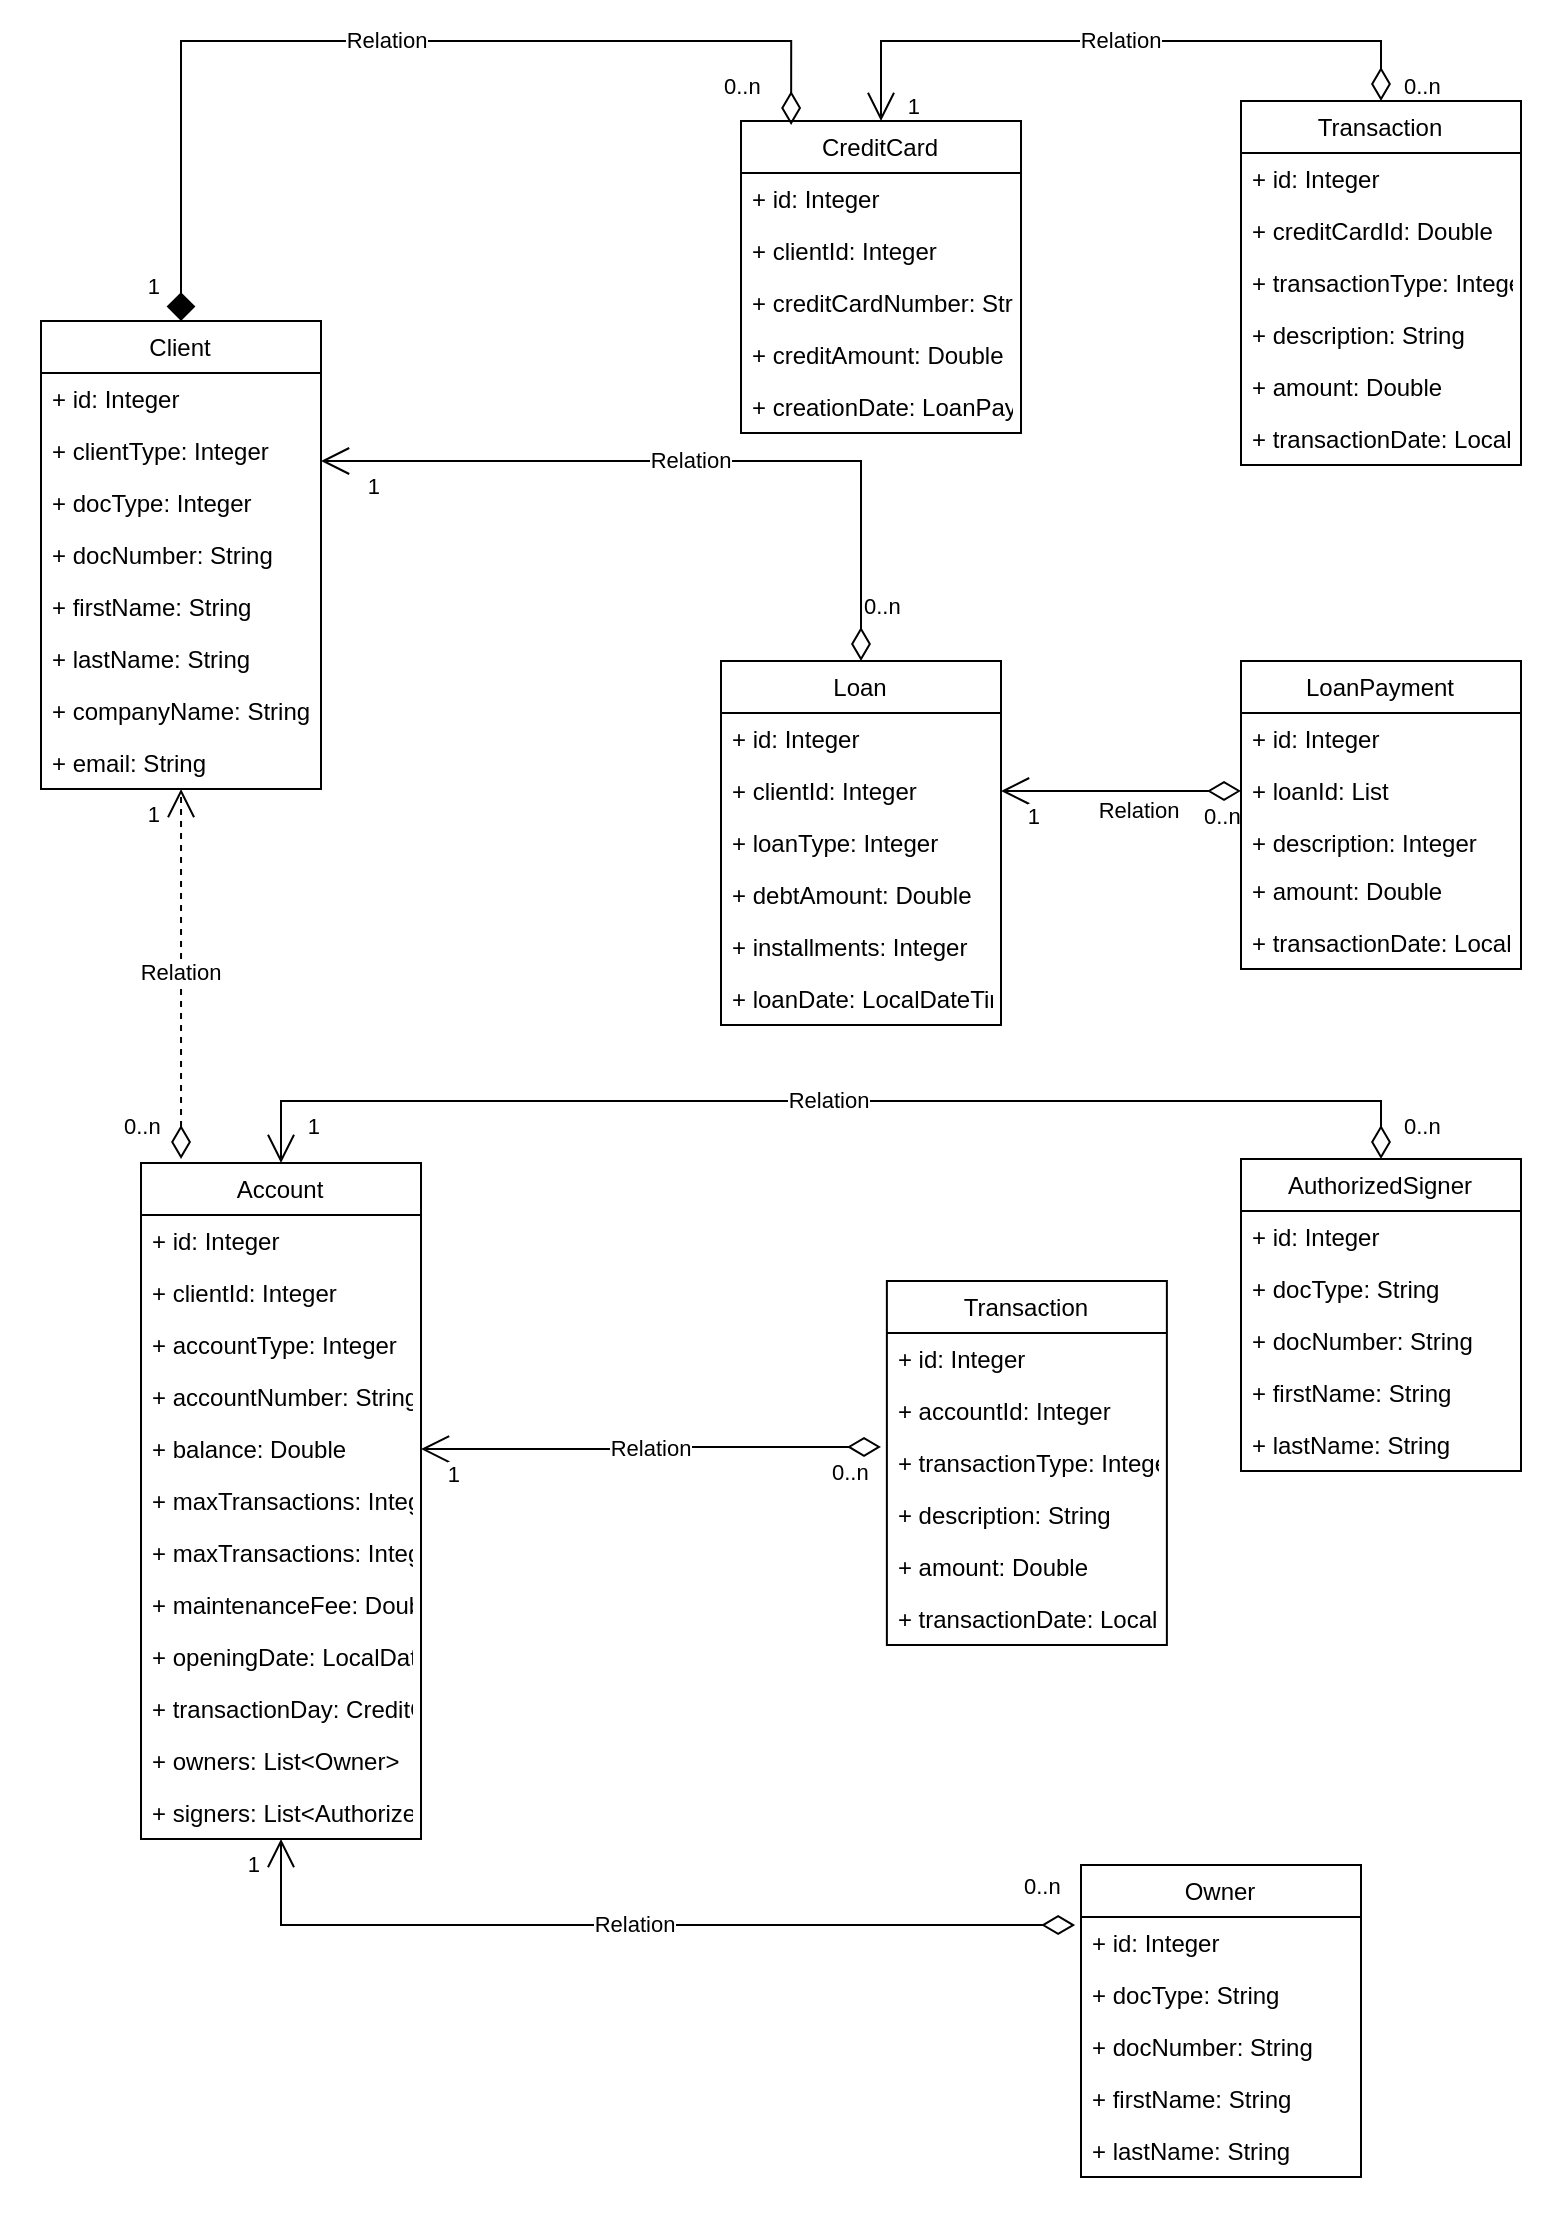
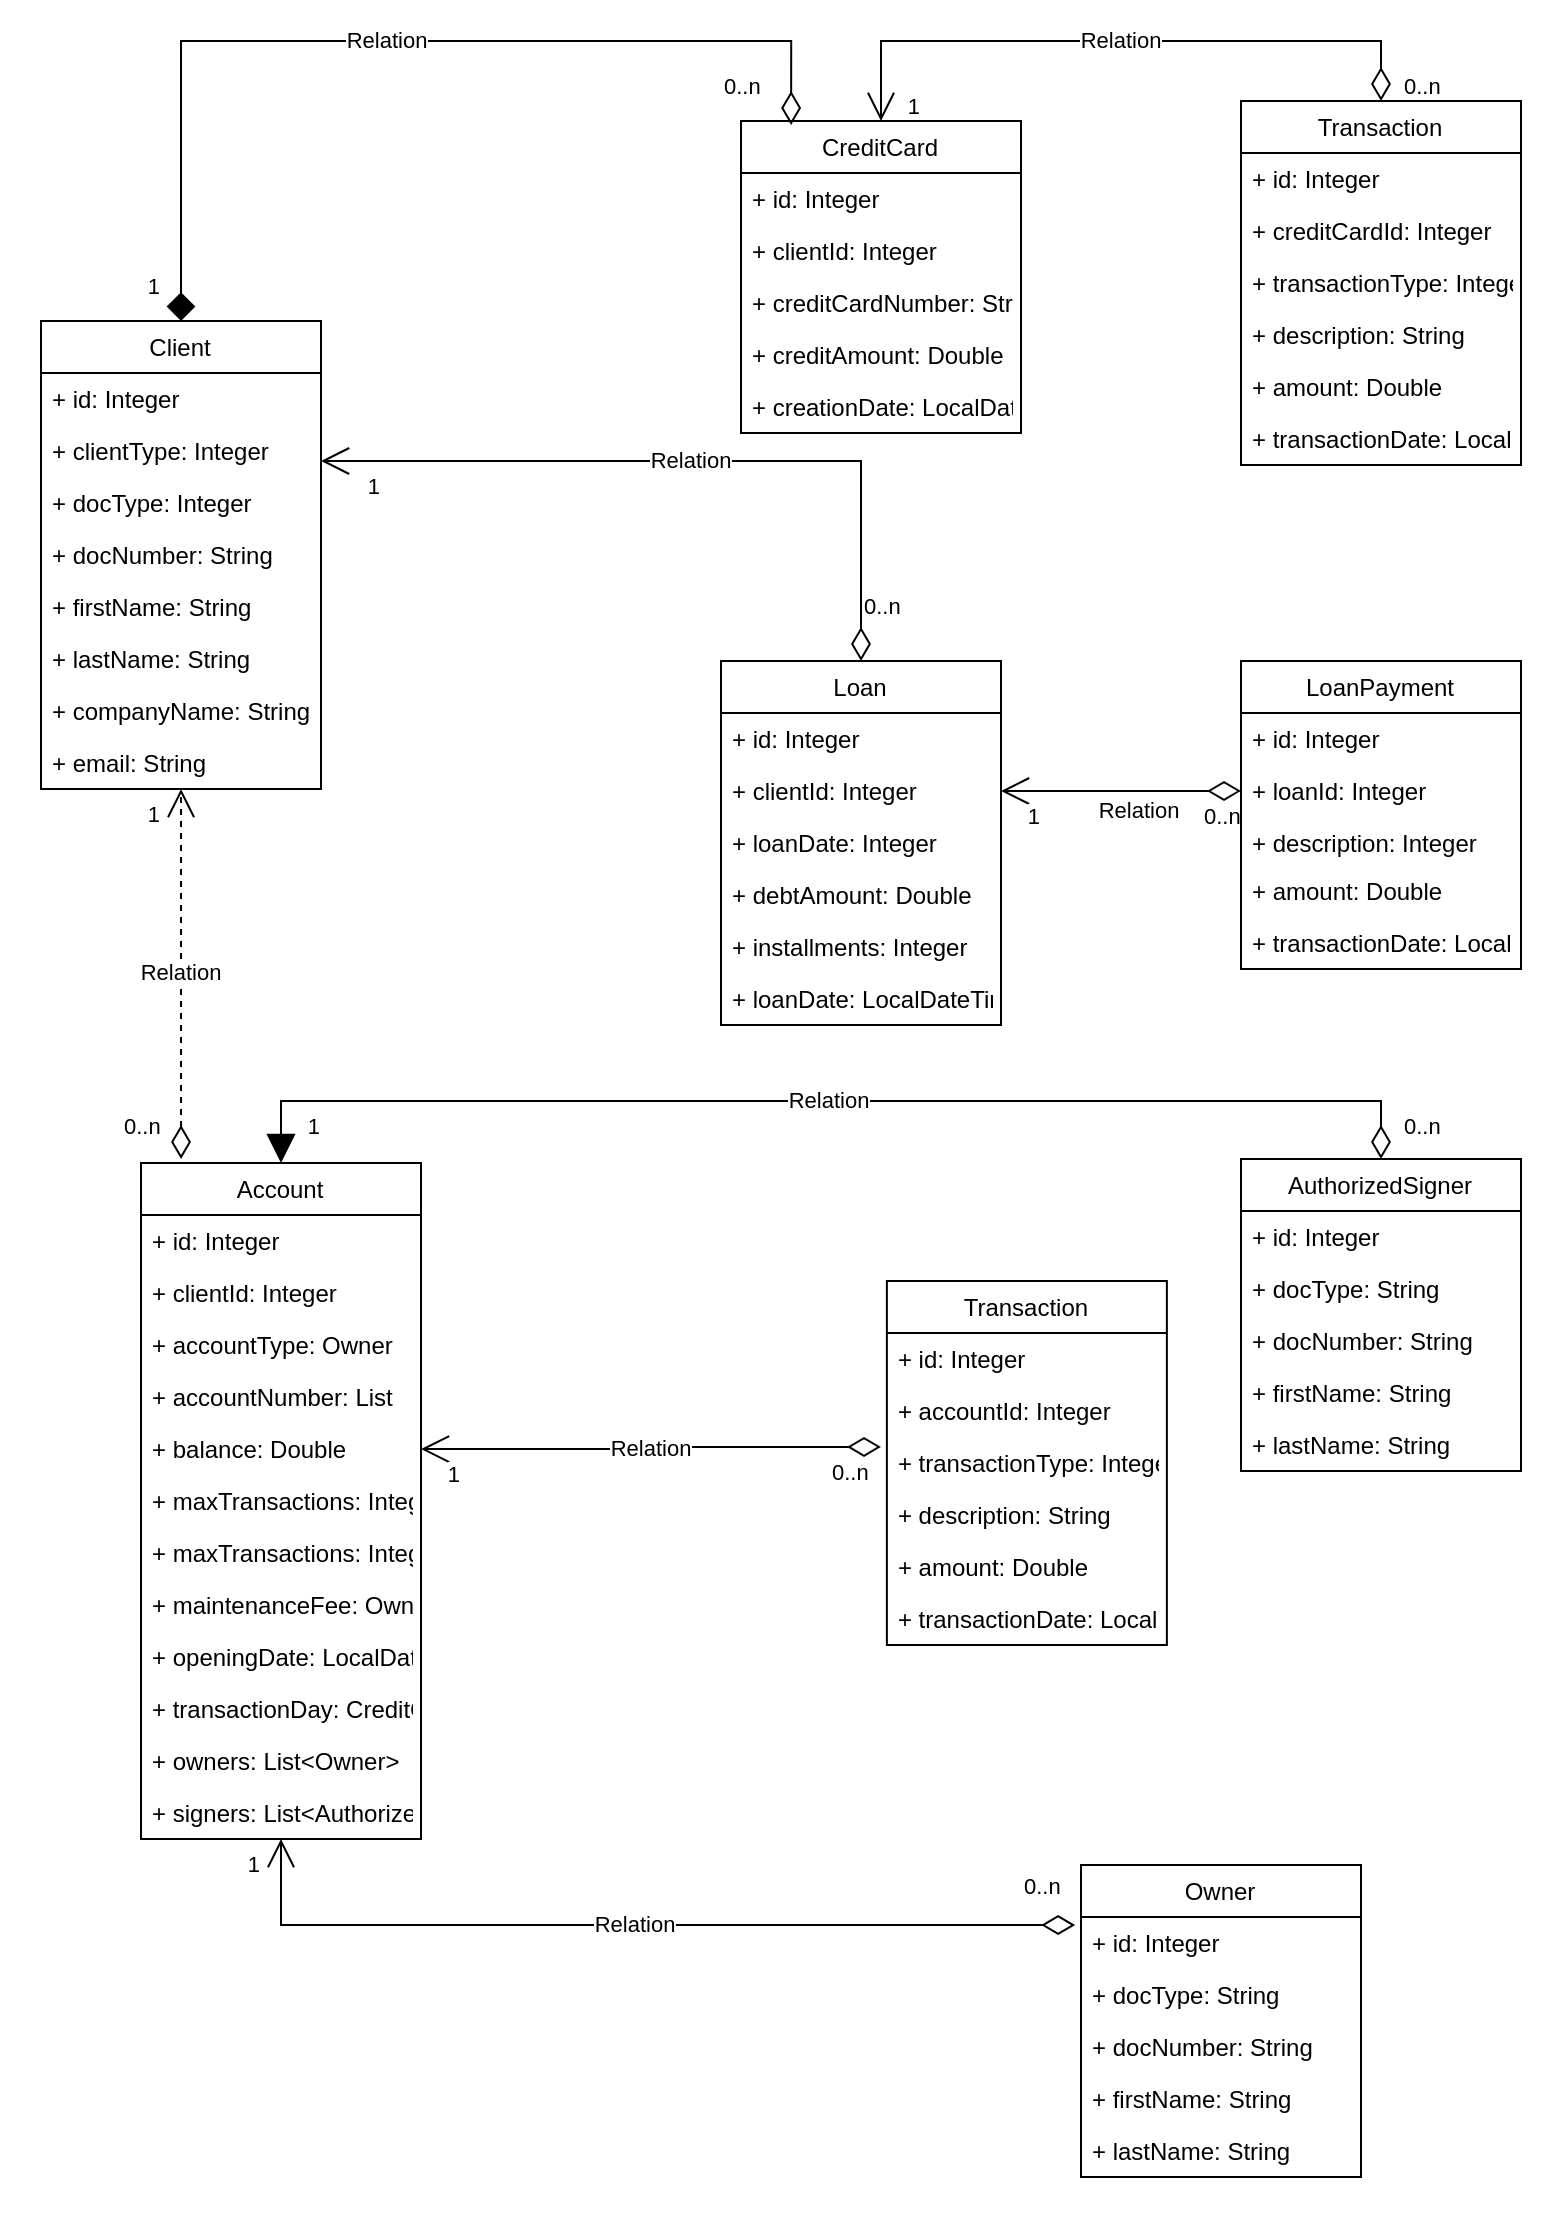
node "+ creditCardId: Double": label "+ creditCardId: Double" -> "+ creditCardId: Integer"
node "+ creationDate: LoanPayment": label "+ creationDate: LoanPayment" -> "+ creationDate: LocalDateTime"
node "+ loanId: List": label "+ loanId: List" -> "+ loanId: Integer"
node "+ loanType: Integer": label "+ loanType: Integer" -> "+ loanDate: Integer"
edge "AuthorizedSigner" -- "Account": arrowhead open -> block
node "+ accountType: Integer": label "+ accountType: Integer" -> "+ accountType: Owner"
node "+ accountNumber: String": label "+ accountNumber: String" -> "+ accountNumber: List"
node "+ maintenanceFee: Double": label "+ maintenanceFee: Double" -> "+ maintenanceFee: Owner"
